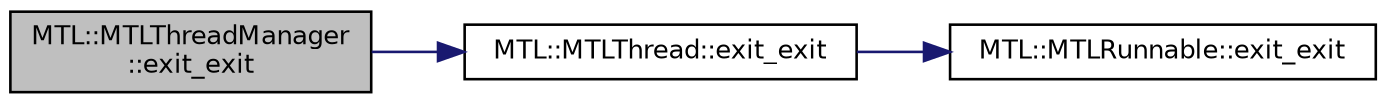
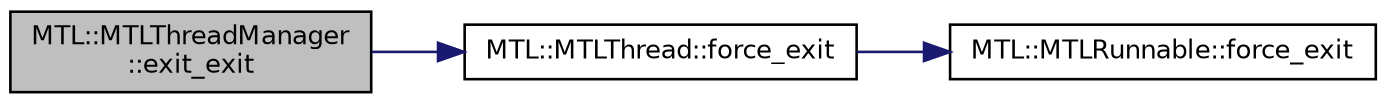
node "MTL::MTLThread::exit_exit": label "MTL::MTLThread::exit_exit" -> "MTL::MTLThread::force_exit"
node "MTL::MTLRunnable::exit_exit": label "MTL::MTLRunnable::exit_exit" -> "MTL::MTLRunnable::force_exit"
